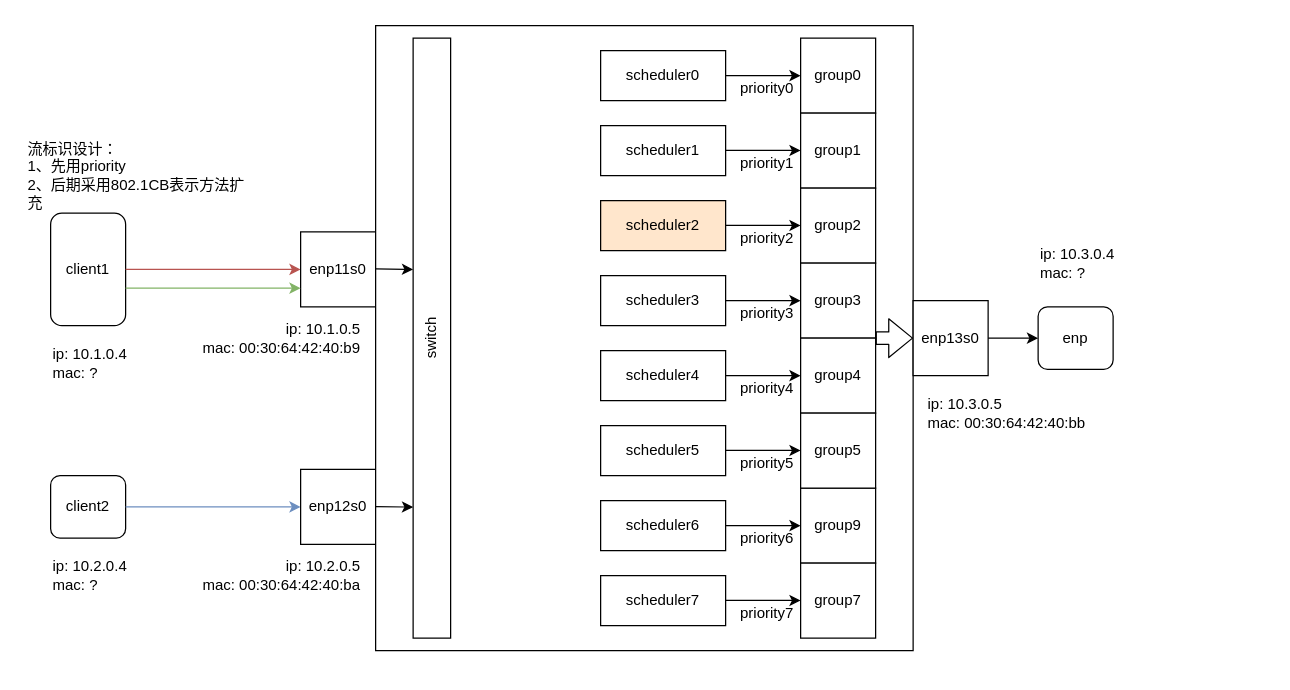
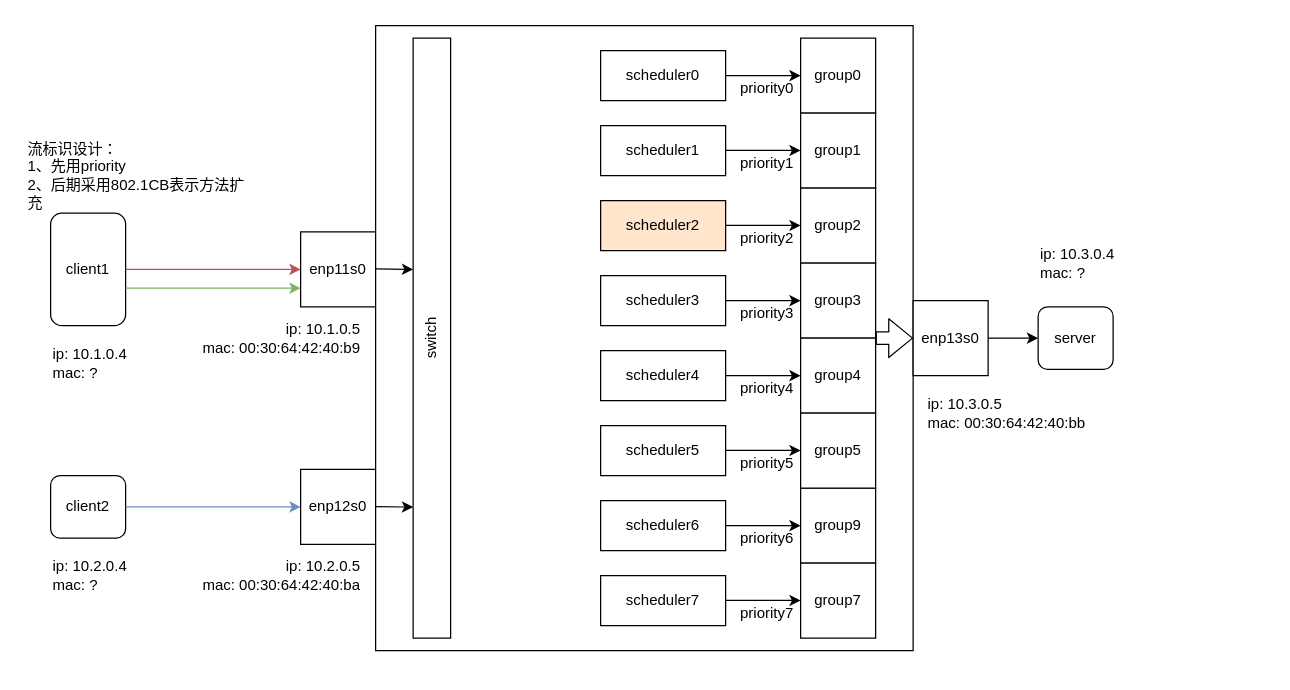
node "enp": label "enp" -> "server"
